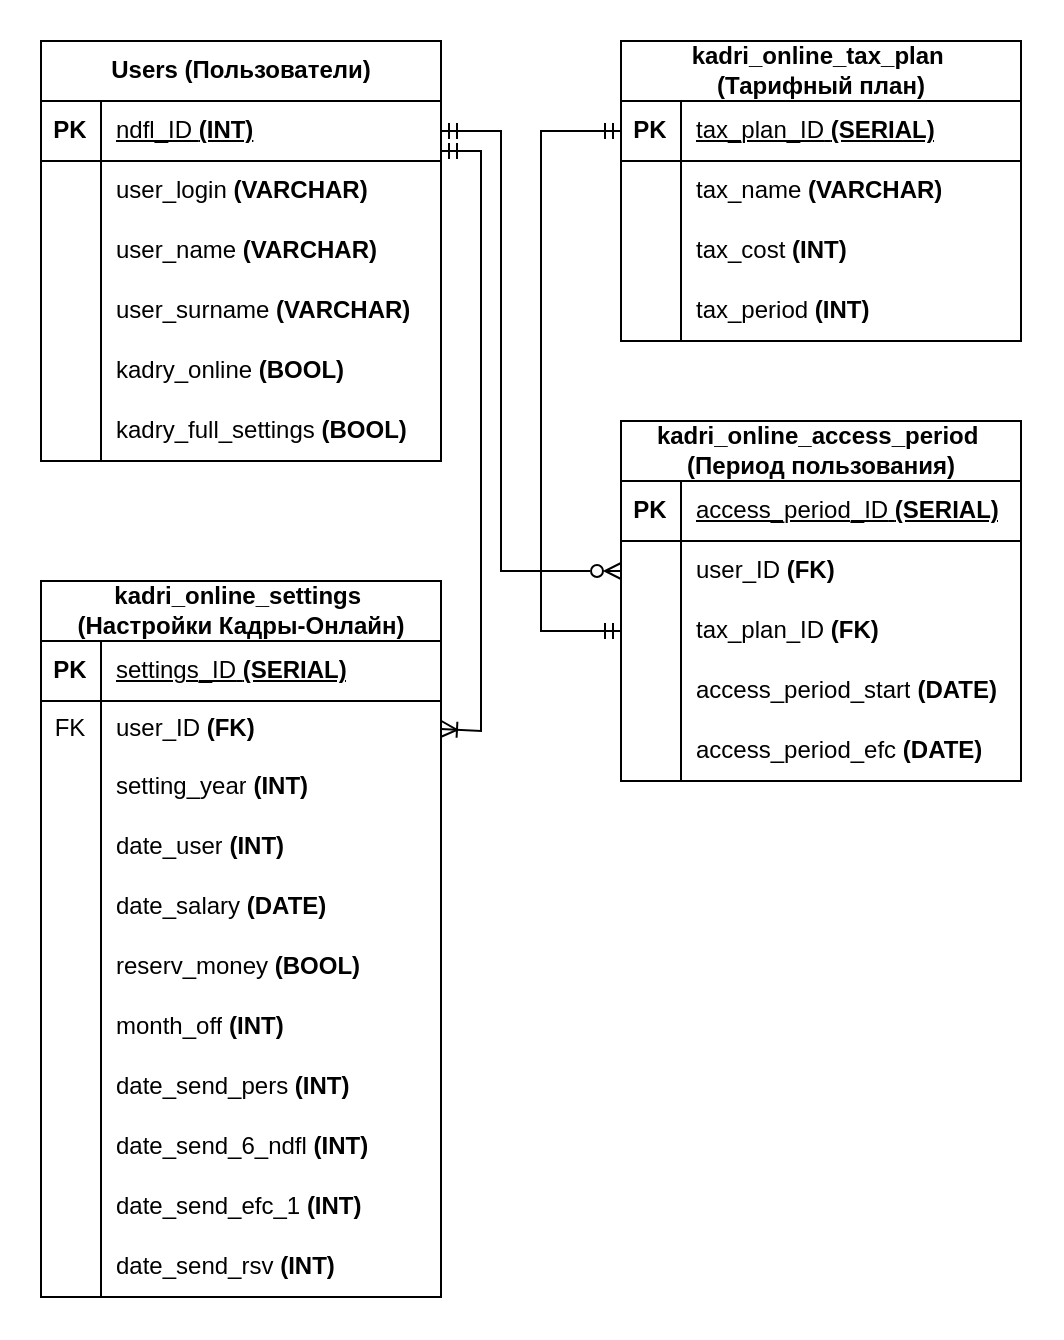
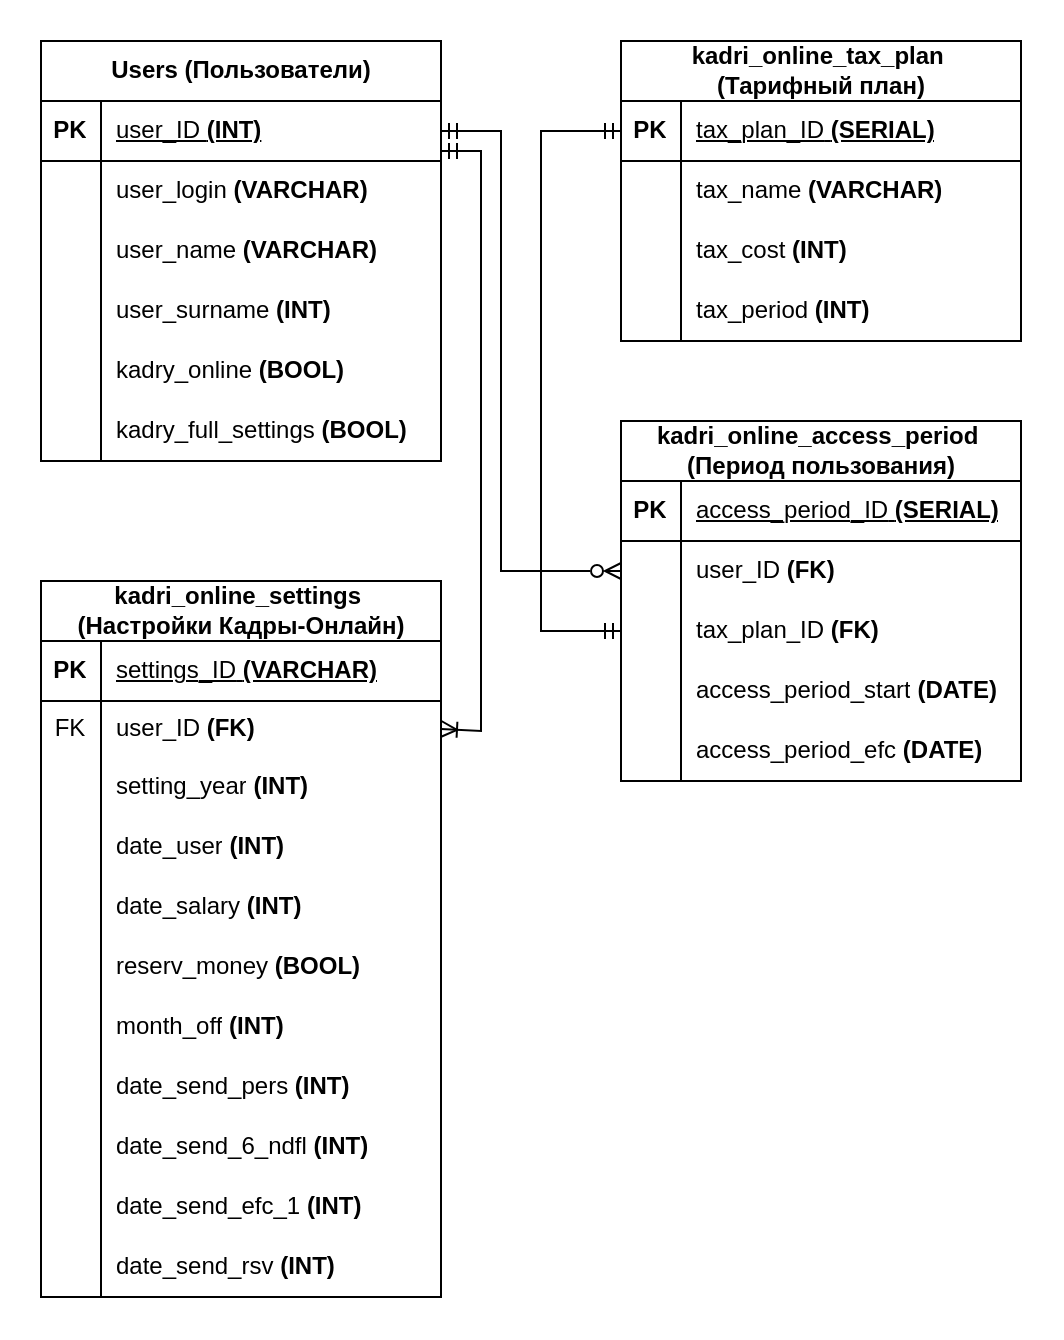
node "ndfl_ID (INT)": label "ndfl_ID (INT)" -> "user_ID (INT)"
node "user_surname (VARCHAR)": label "user_surname (VARCHAR)" -> "user_surname (INT)"
node "settings_ID (SERIAL)": label "settings_ID (SERIAL)" -> "settings_ID (VARCHAR)"
node "date_salary (DATE)": label "date_salary (DATE)" -> "date_salary (INT)"
